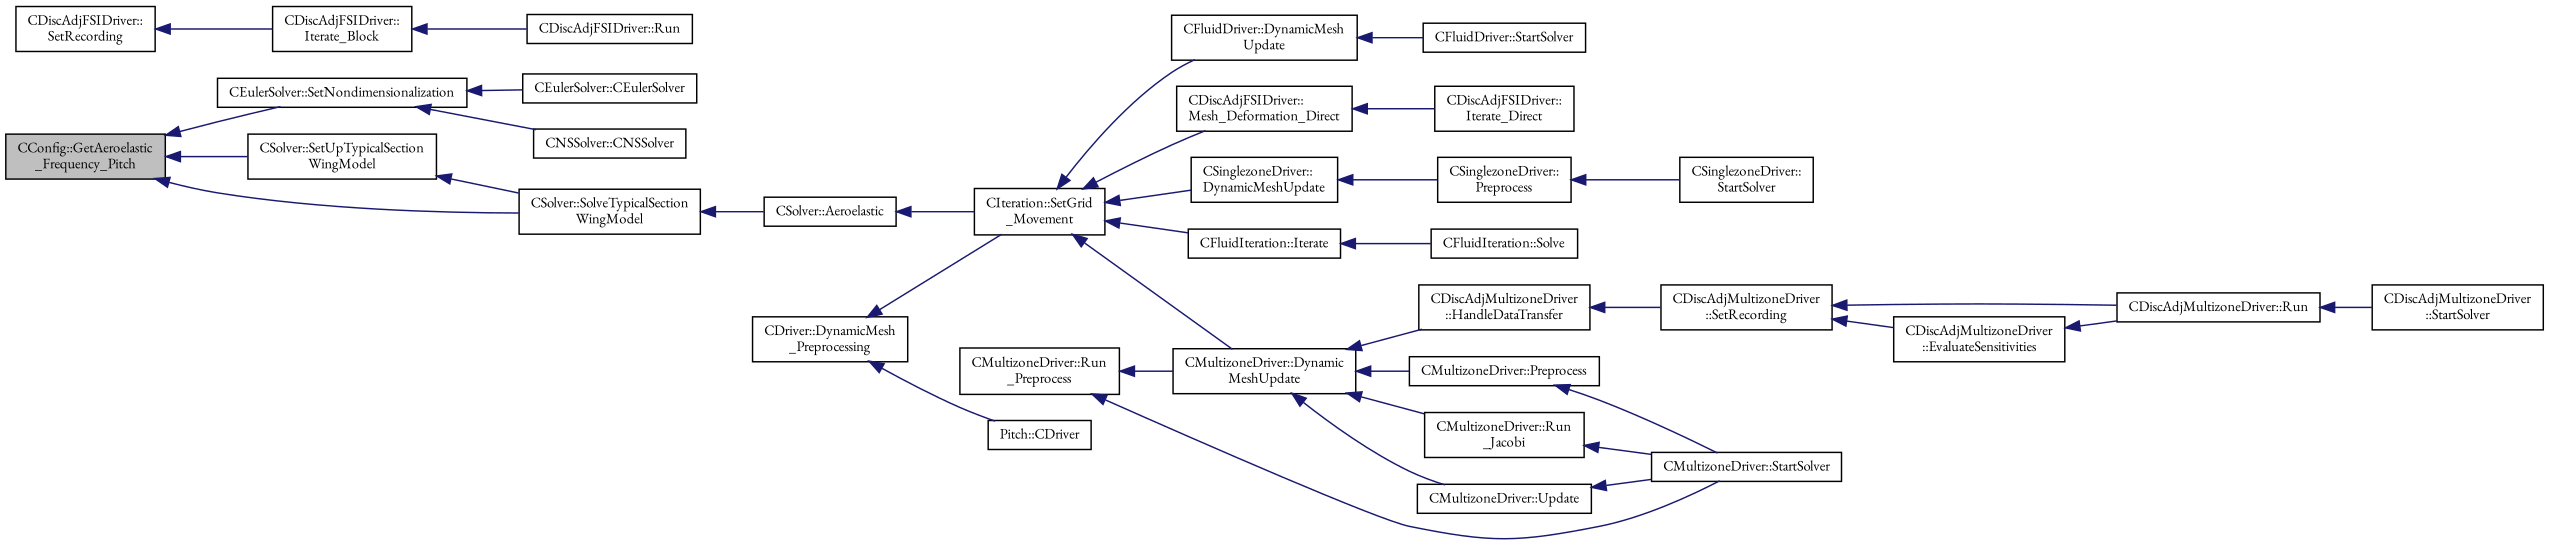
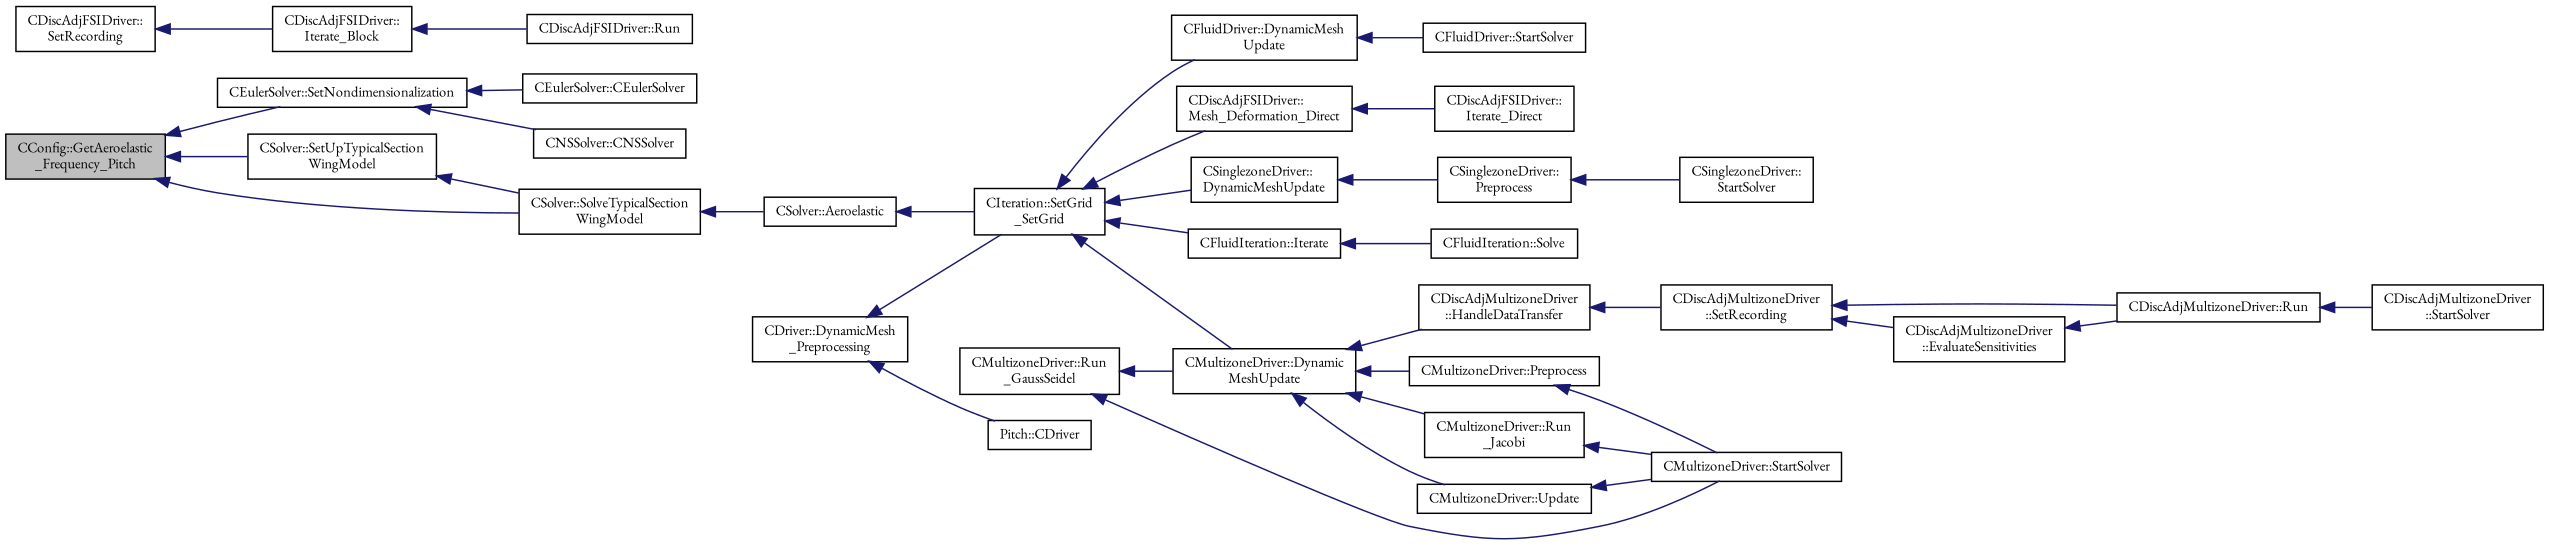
node "CIteration::SetGrid _Movement": label "CIteration::SetGrid _Movement" -> "CIteration::SetGrid _SetGrid"
node "CMultizoneDriver::Run _Preprocess": label "CMultizoneDriver::Run _Preprocess" -> "CMultizoneDriver::Run _GaussSeidel"
